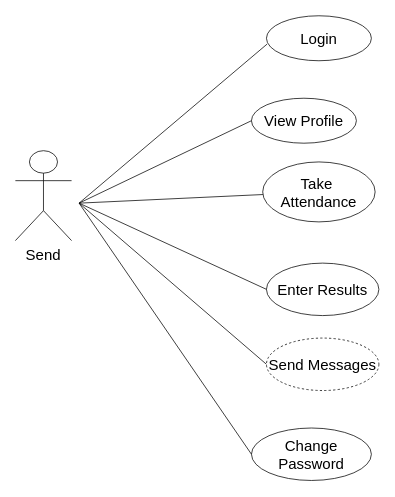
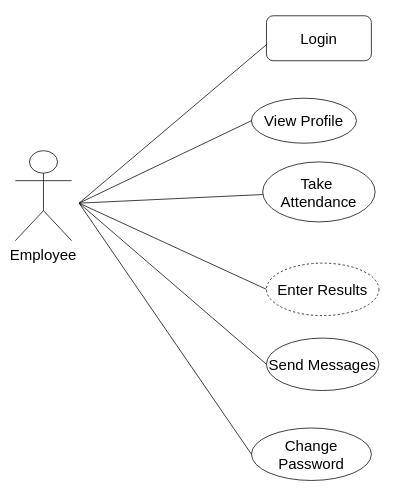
node "Login": shape ellipse -> rounded rectangle
node "Send": label "Send" -> "Employee"
node "Enter Results": style solid -> dashed
node "Send Messages": style dashed -> solid
